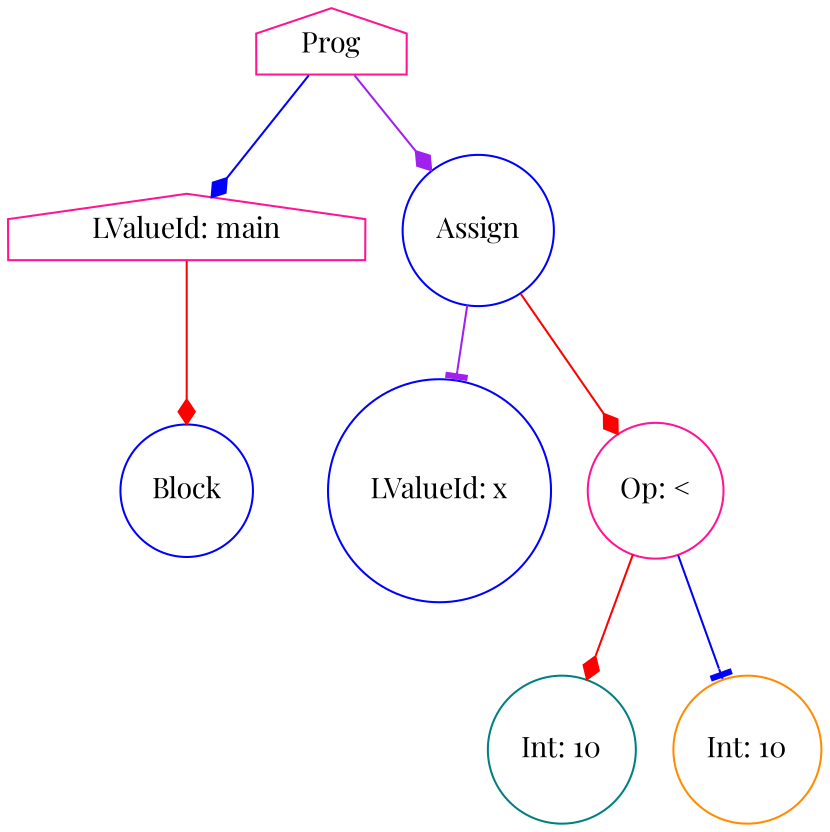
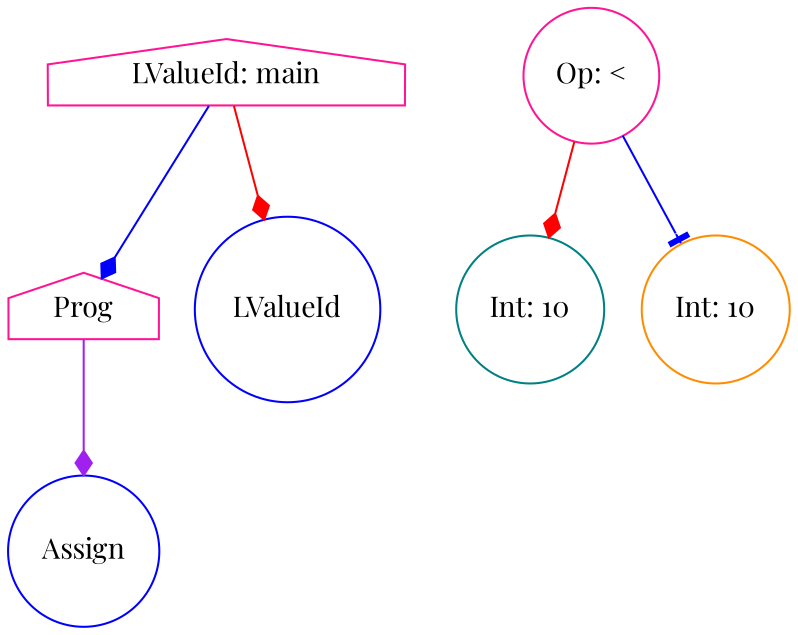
edge "Prog" -> "LValueId: main": reversed
edge "Assign" -> "Op: <": removed
node "Block": label "Block" -> "LValueId"
node "LValueId: x": removed
